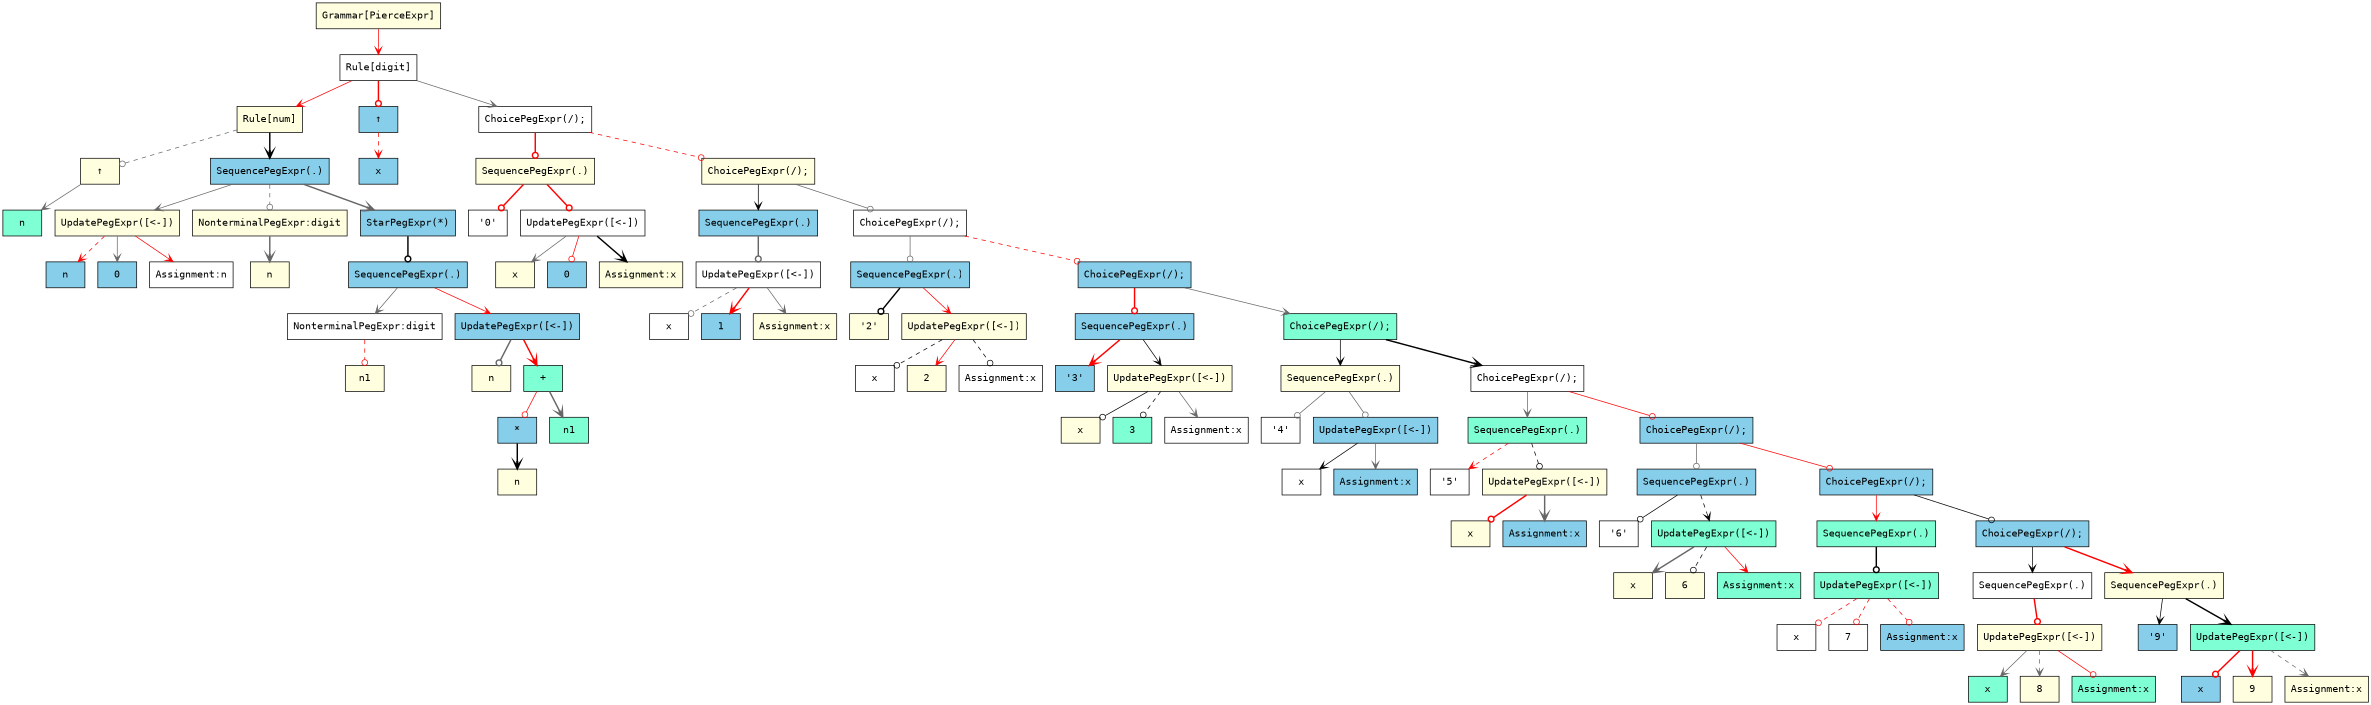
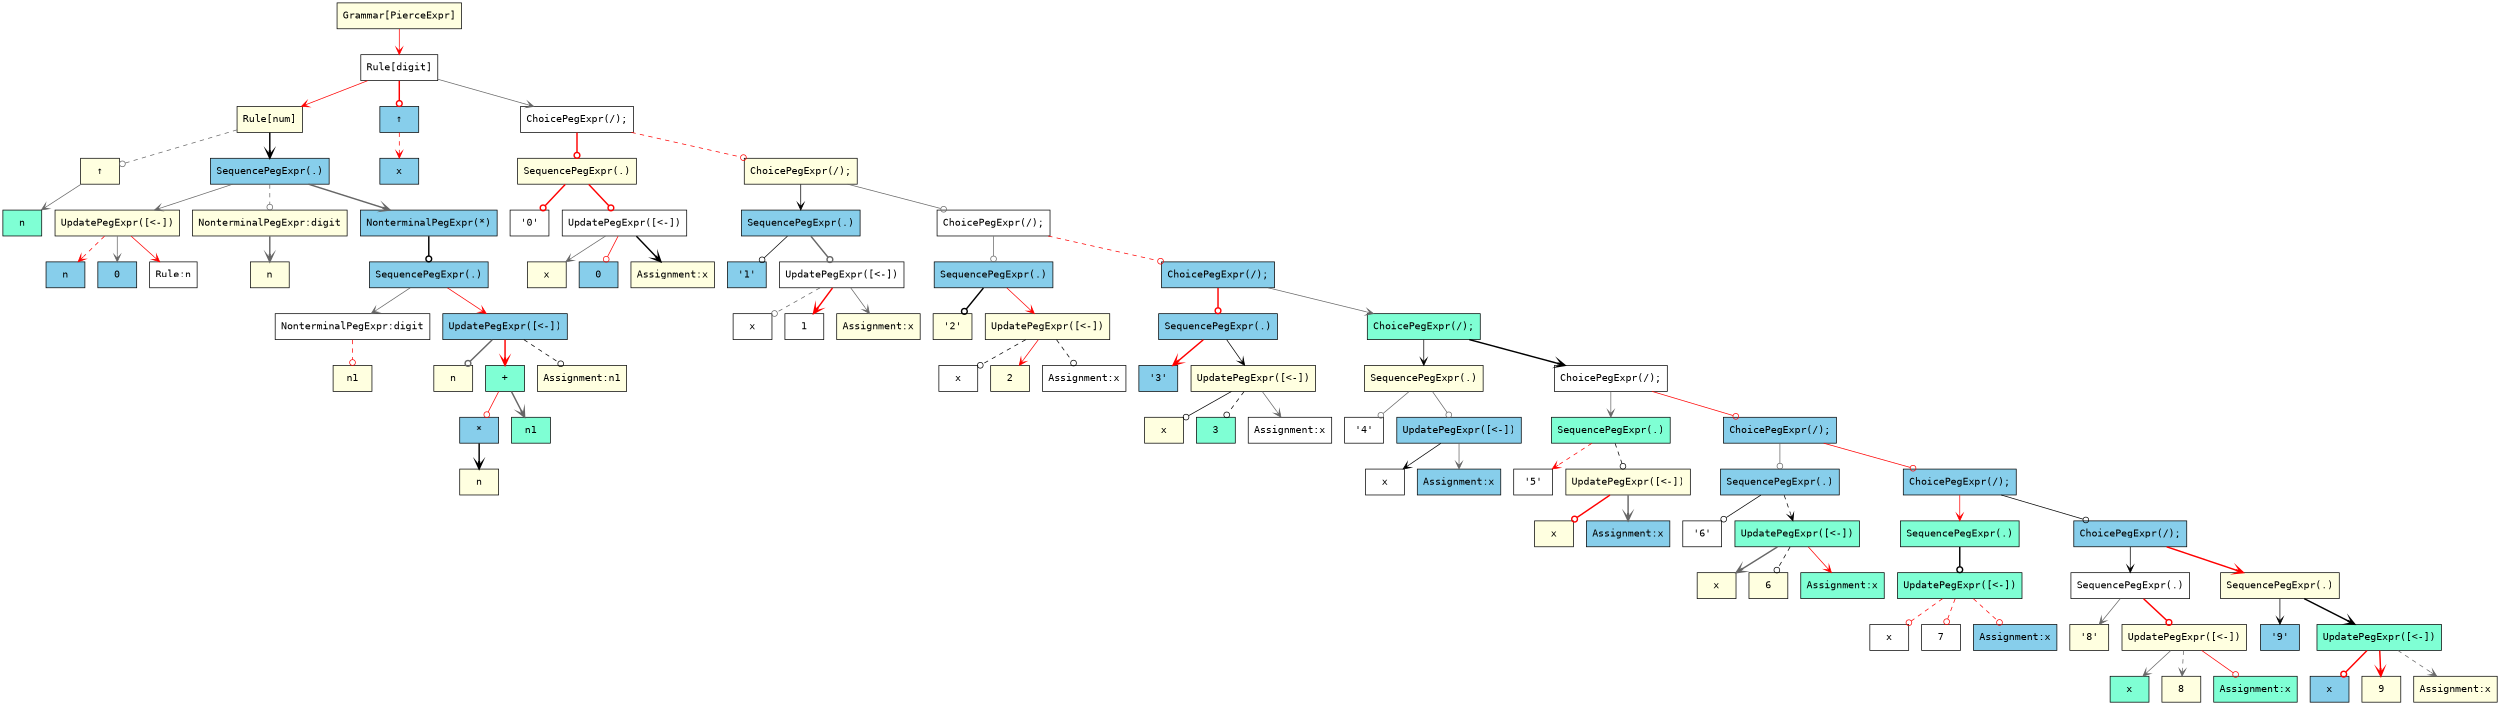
node "StarPegExpr(*)": label "StarPegExpr(*)" -> "NonterminalPegExpr(*)"
node "Assignment:n": label "Assignment:n" -> "Rule:n"
node "'1'": added
node "1": fillcolor skyblue -> white
node "Assignment:n1": added
node "'8'": added
